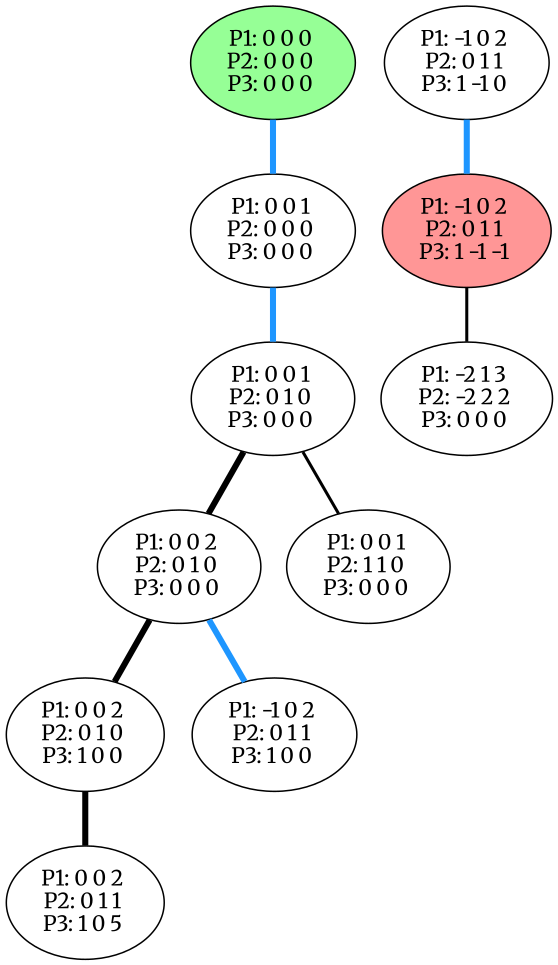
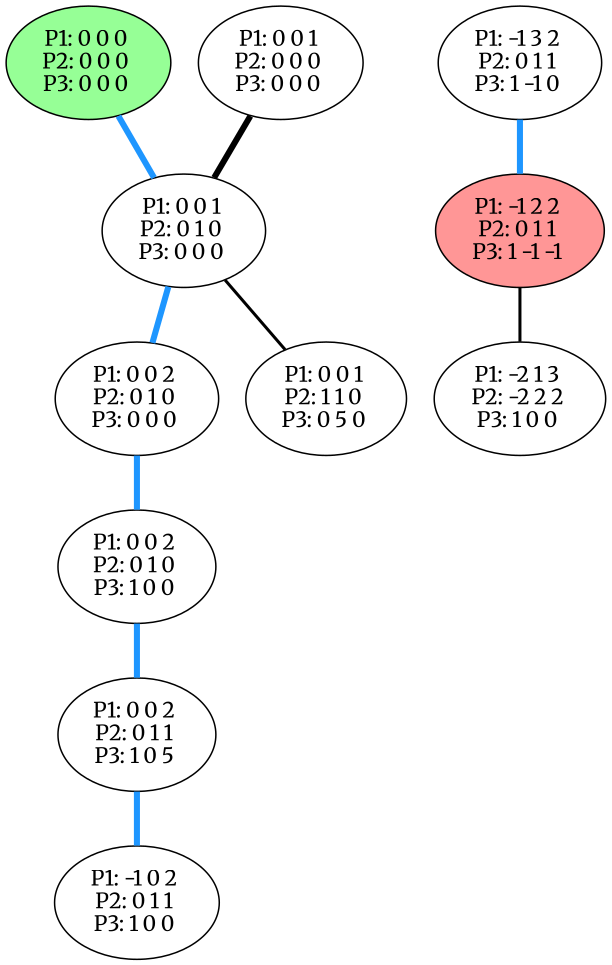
node "P1: -1 0 2 P2: 0 1 1 P3: 1 -1 0": label "P1: -1 0 2 P2: 0 1 1 P3: 1 -1 0" -> "P1: -1 3 2 P2: 0 1 1 P3: 1 -1 0"
edge "P1: 0 0 0 P2: 0 0 0 P3: 0 0 0" -- "P1: 0 0 1 P2: 0 0 0 P3: 0 0 0": now "P1: 0 0 0 P2: 0 0 0 P3: 0 0 0" -- "P1: 0 0 1 P2: 0 1 0 P3: 0 0 0"
node "P1: -1 0 2 P2: 0 1 1 P3: 1 -1 -1": label "P1: -1 0 2 P2: 0 1 1 P3: 1 -1 -1" -> "P1: -1 2 2 P2: 0 1 1 P3: 1 -1 -1"
edge "P1: 0 0 1 P2: 0 0 0 P3: 0 0 0" -- "P1: 0 0 1 P2: 0 1 0 P3: 0 0 0": color #1e96ff -> black
node "P1: -2 1 3 P2: -2 2 2 P3: 0 0 0": label "P1: -2 1 3 P2: -2 2 2 P3: 0 0 0" -> "P1: -2 1 3 P2: -2 2 2 P3: 1 0 0"
edge "P1: 0 0 1 P2: 0 1 0 P3: 0 0 0" -- "P1: 0 0 2 P2: 0 1 0 P3: 0 0 0": color black -> #1e96ff
node "P1: 0 0 1 P2: 1 1 0 P3: 0 0 0": label "P1: 0 0 1 P2: 1 1 0 P3: 0 0 0" -> "P1: 0 0 1 P2: 1 1 0 P3: 0 5 0"
edge "P1: 0 0 2 P2: 0 1 0 P3: 0 0 0" -- "P1: 0 0 2 P2: 0 1 0 P3: 1 0 0": color black -> #1e96ff
edge "P1: 0 0 2 P2: 0 1 0 P3: 0 0 0" -- "P1: -1 0 2 P2: 0 1 1 P3: 1 0 0": now "P1: 0 0 2 P2: 0 1 1 P3: 1 0 5" -- "P1: -1 0 2 P2: 0 1 1 P3: 1 0 0"
edge "P1: 0 0 2 P2: 0 1 0 P3: 1 0 0" -- "P1: 0 0 2 P2: 0 1 1 P3: 1 0 5": color black -> #1e96ff
